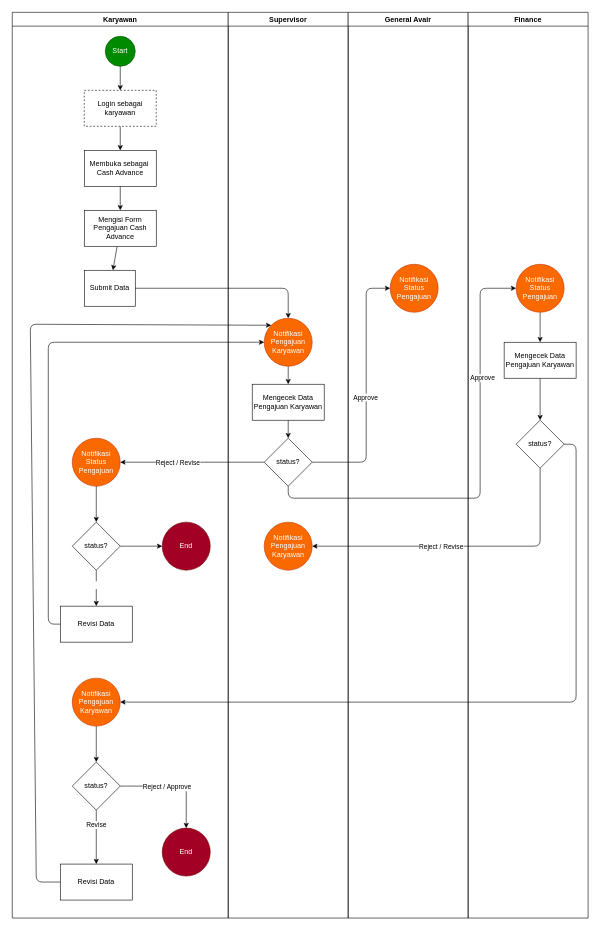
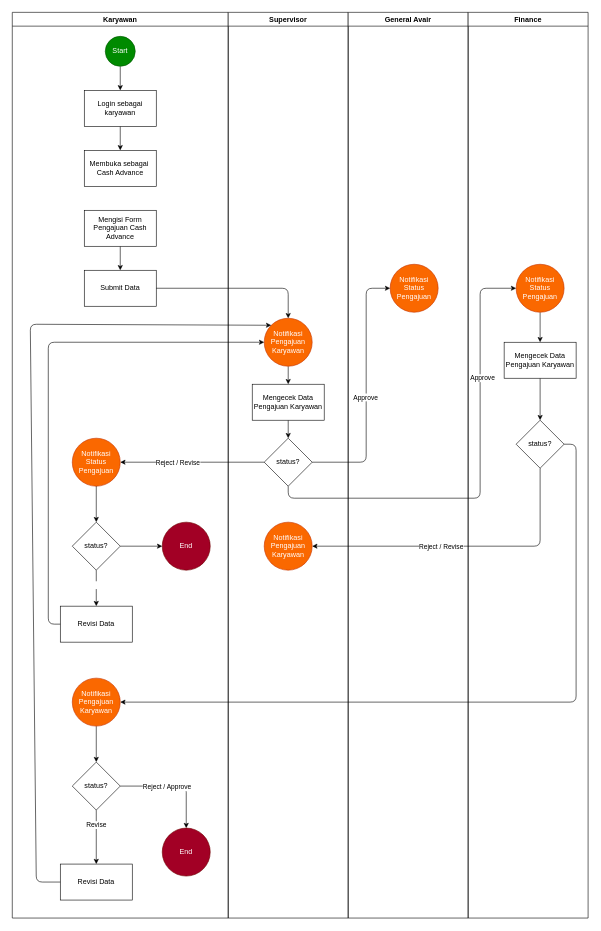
node "Login sebagai karyawan": style dashed -> solid
edge "Membuka sebagai Cash Advance" -> "Mengisi Form Pengajuan Cash Advance": removed
node "Submit Data": size 51x36 -> 72x36
